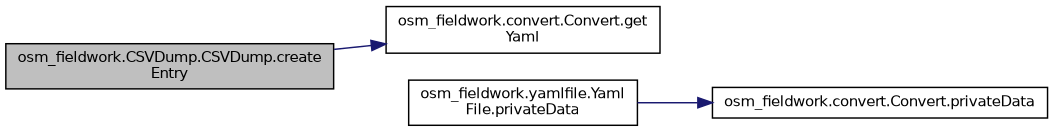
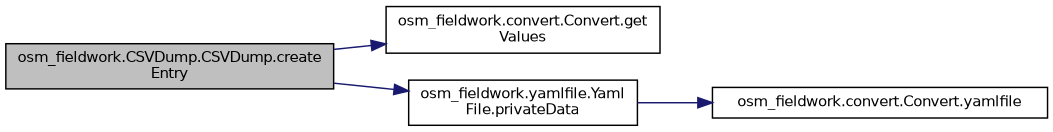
node "osm_fieldwork.convert.Convert.get Yaml": label "osm_fieldwork.convert.Convert.get Yaml" -> "osm_fieldwork.convert.Convert.get Values"
edge "osm_fieldwork.CSVDump.CSVDump.create Entry" -> "osm_fieldwork.yamlfile.Yaml File.privateData": added
node "osm_fieldwork.convert.Convert.privateData": label "osm_fieldwork.convert.Convert.privateData" -> "osm_fieldwork.convert.Convert.yamlfile"
